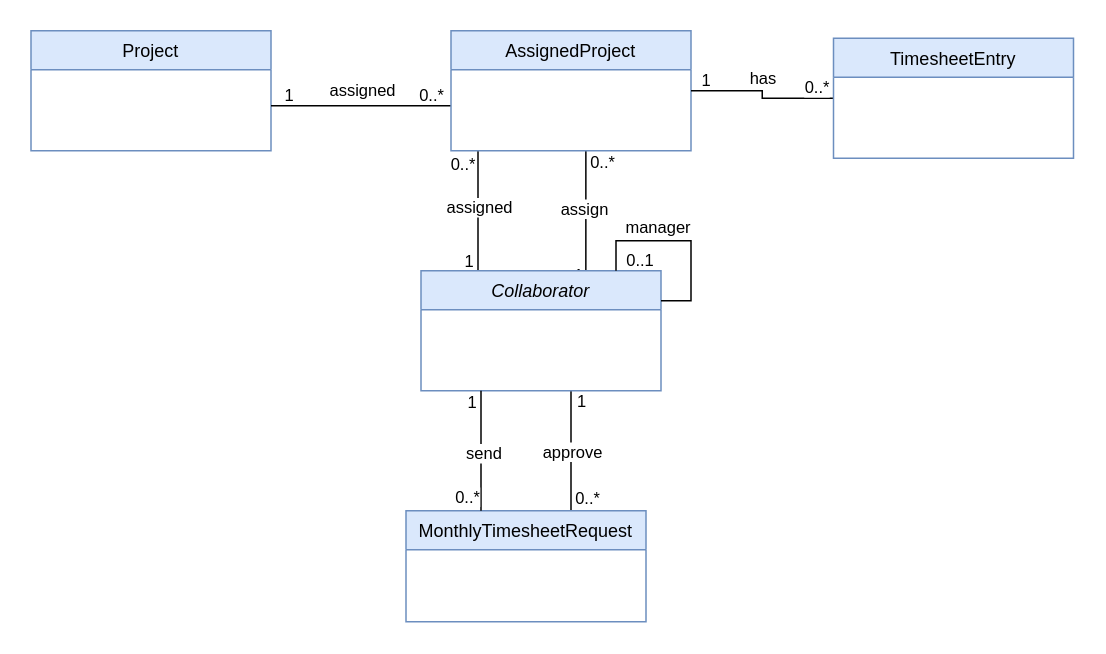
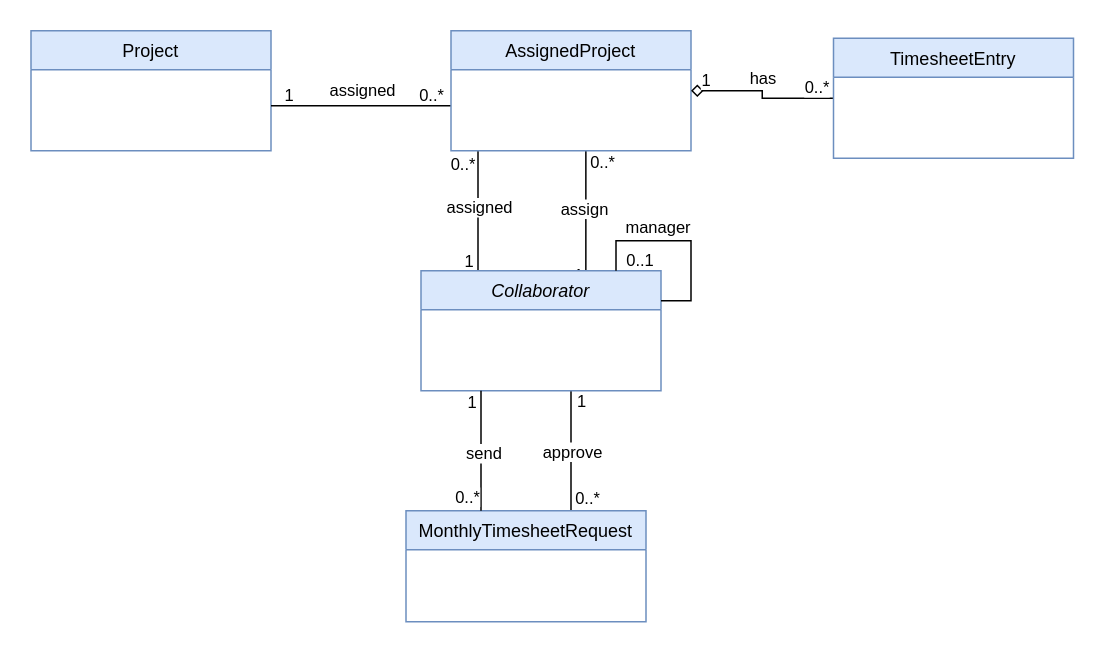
edge "AssignedProject" -- "TimesheetEntry": arrowhead none -> diamond
